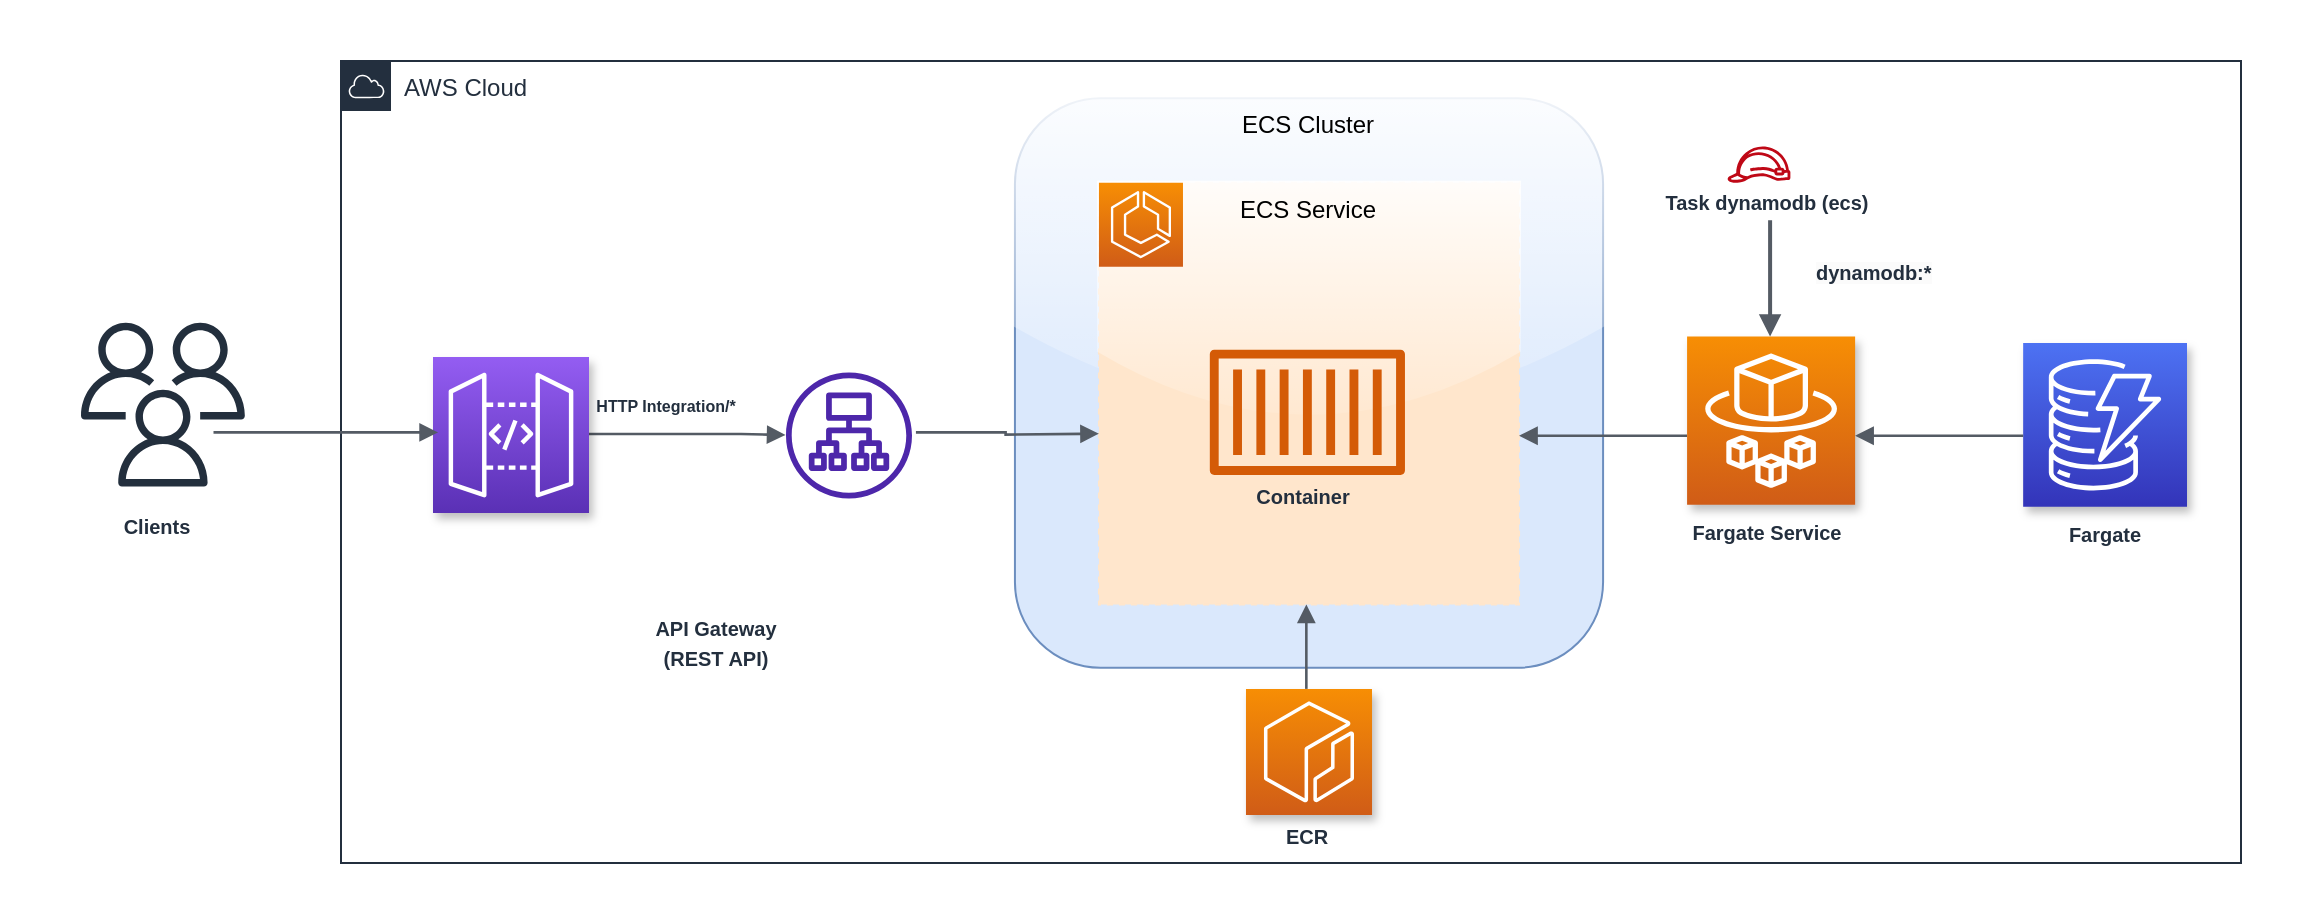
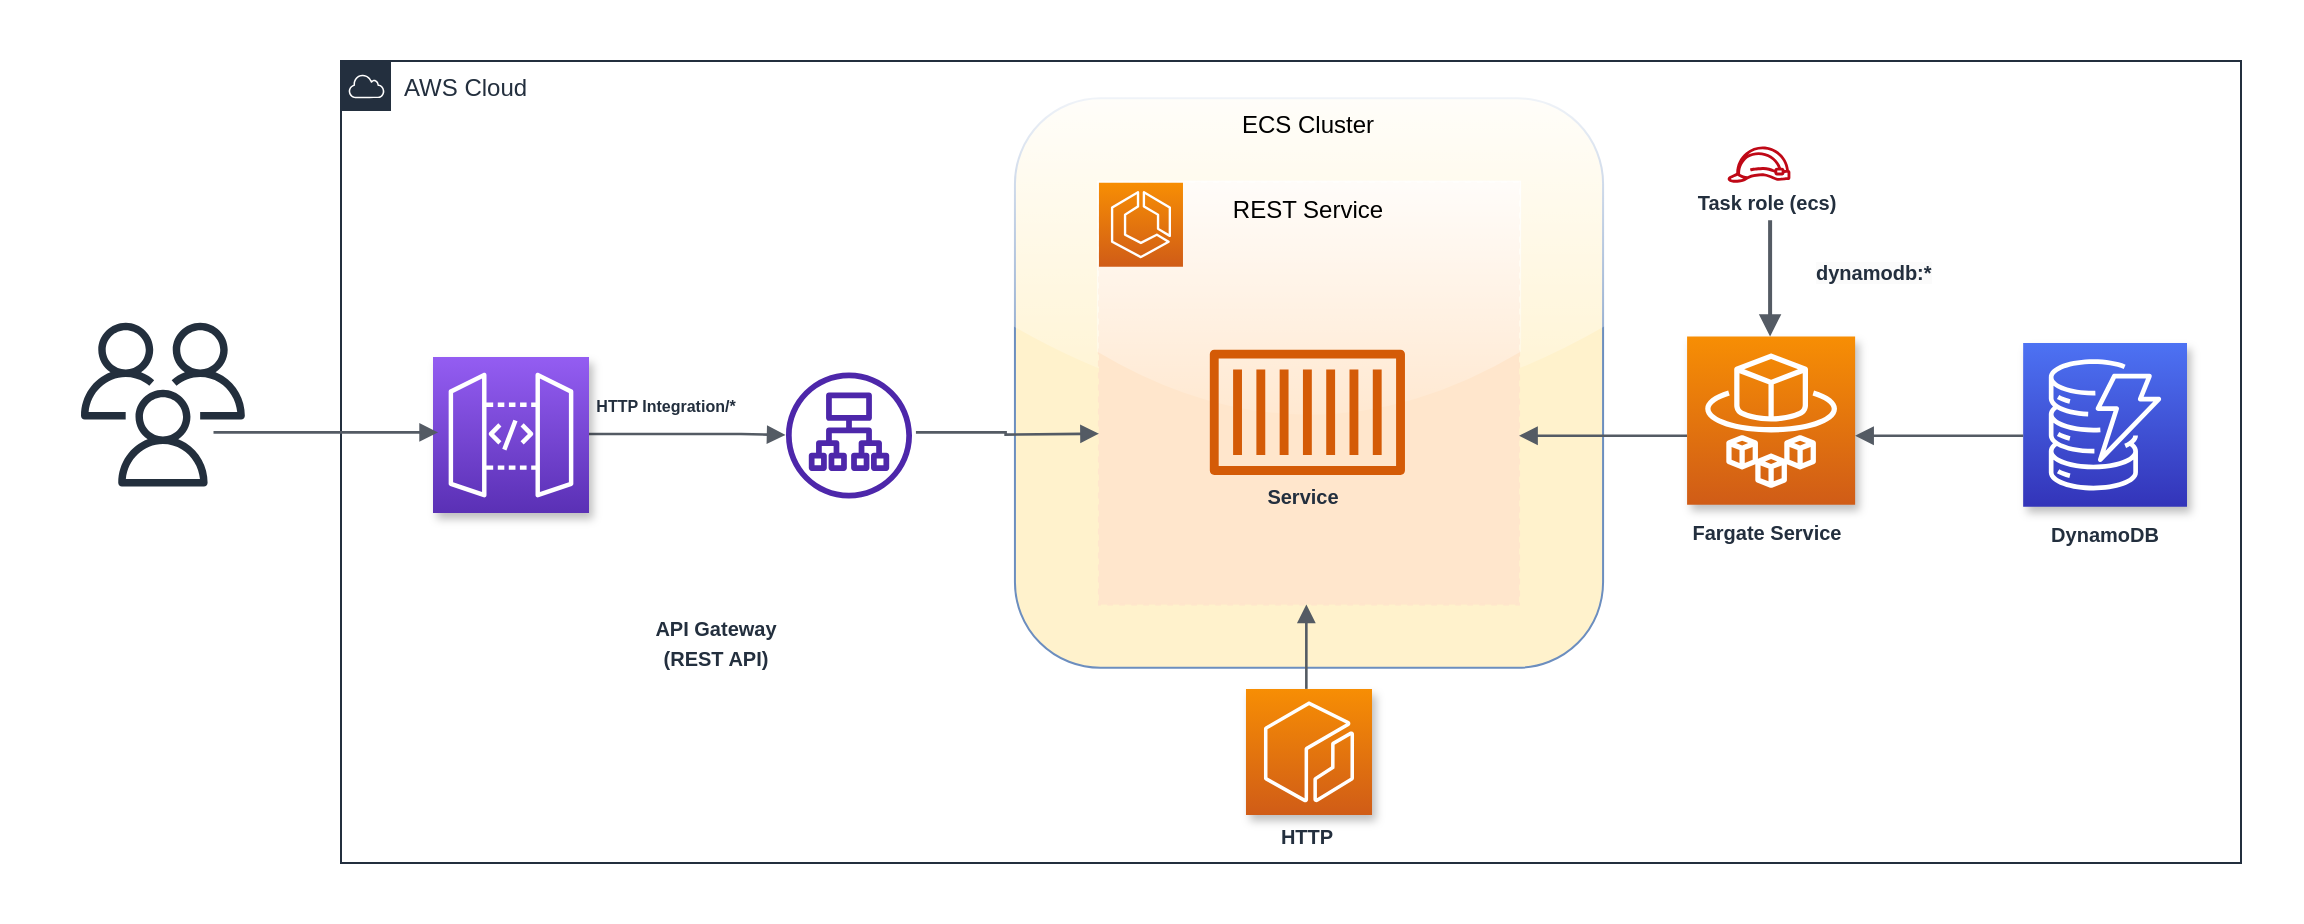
node "ECS Cluster": fillcolor #dae8fc -> #fff2cc
node "Task dynamodb (ecs)": label "Task dynamodb (ecs)" -> "Task role (ecs)"
node "ECS Service": label "ECS Service" -> "REST Service"
node "Container": label "Container" -> "Service"
node "Clients": removed
node "Fargate": label "Fargate" -> "DynamoDB"
node "ECR": label "ECR" -> "HTTP"
